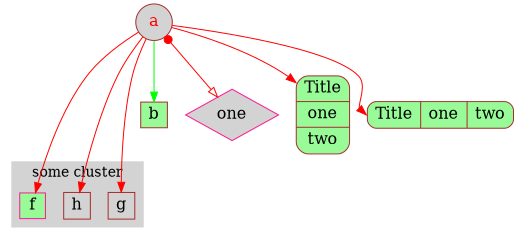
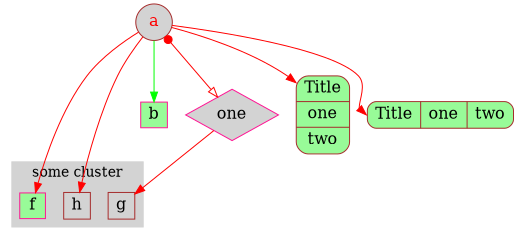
edge "a" -> "g": now "one" -> "g"
node "b": color brown -> deeppink
